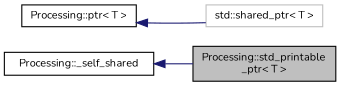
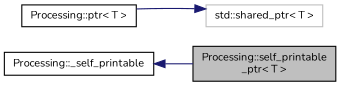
edge "std::shared_ptr< T >" -> "Processing::ptr< T >": reversed
node "Processing::_self_shared": label "Processing::_self_shared" -> "Processing::_self_printable"
node "Processing::std_printable _ptr< T >": label "Processing::std_printable _ptr< T >" -> "Processing::self_printable _ptr< T >"
